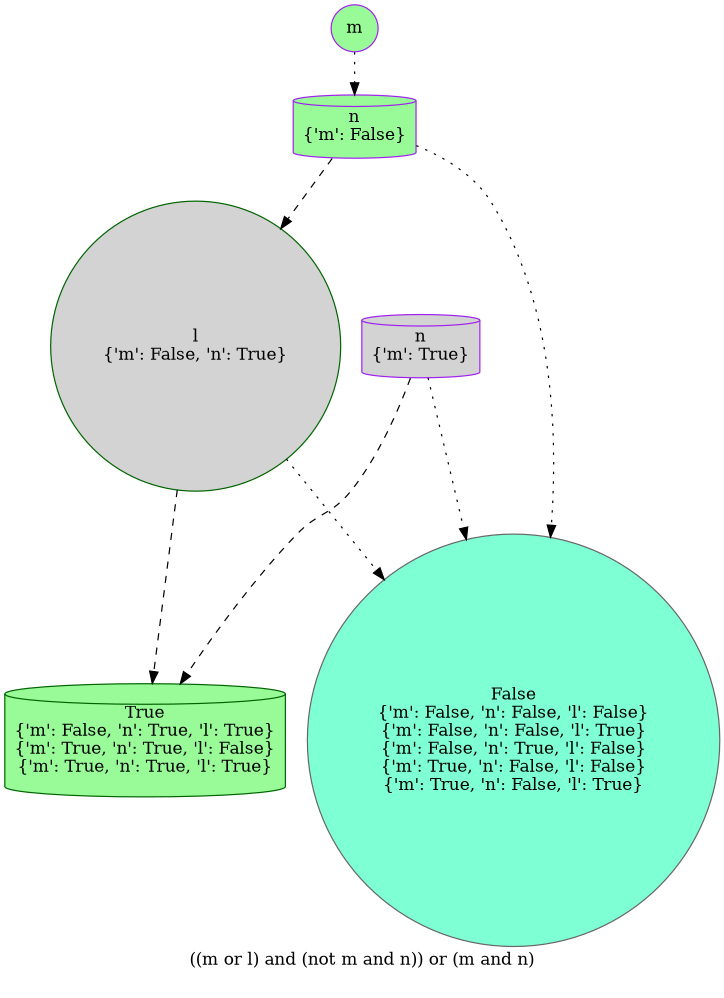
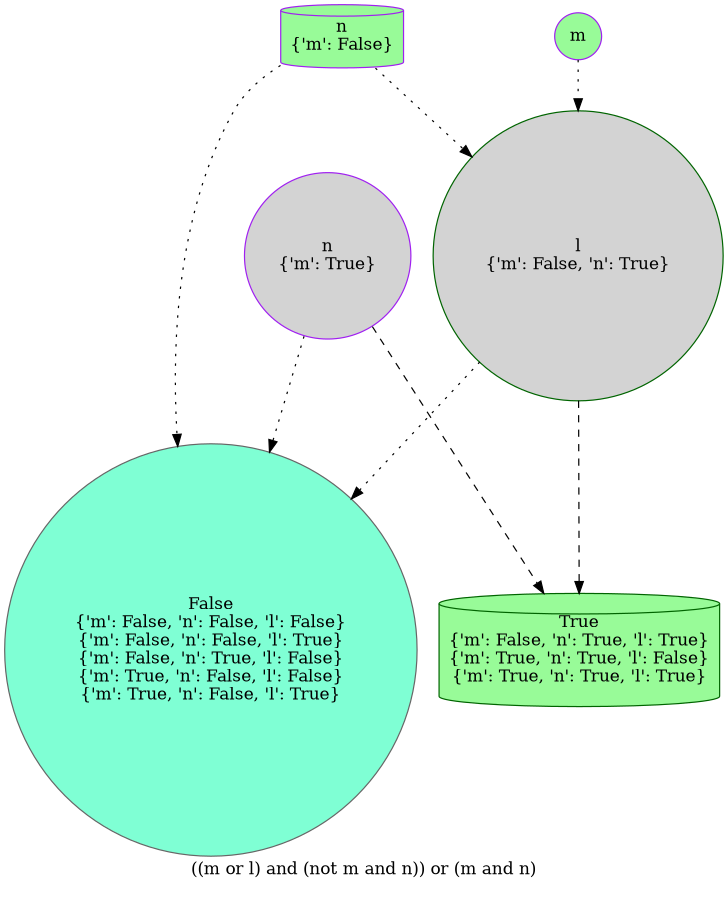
edge "m" -> "n {'m': False}": now "m" -> "l {'m': False, 'n': True}"
edge "n {'m': False}" -> "l {'m': False, 'n': True}": style dashed -> dotted
node "n {'m': True}": shape cylinder -> circle
